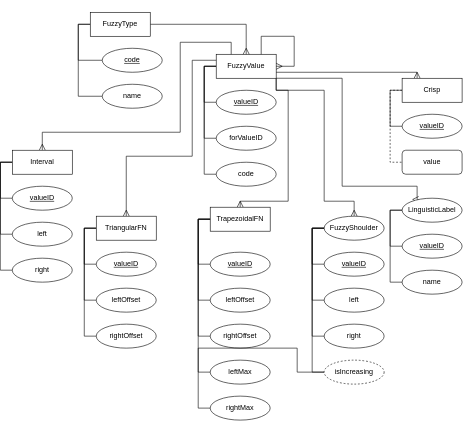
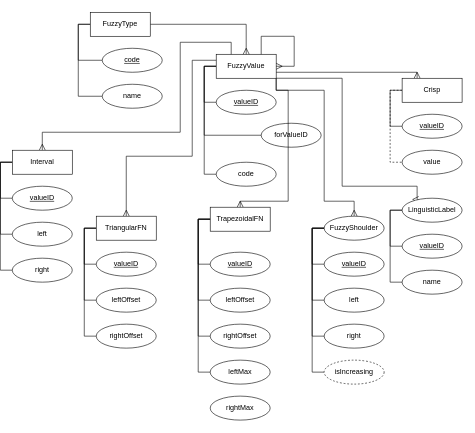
node "forValueID": moved (246, 138) -> (291, 135)
node "value": shape rounded rectangle -> ellipse
edge "leftMax" -- "isIncreasing": now "leftMax" -- "TrapezoidalFN"
edge "TrapezoidalFN" -- "rightMax": removed
